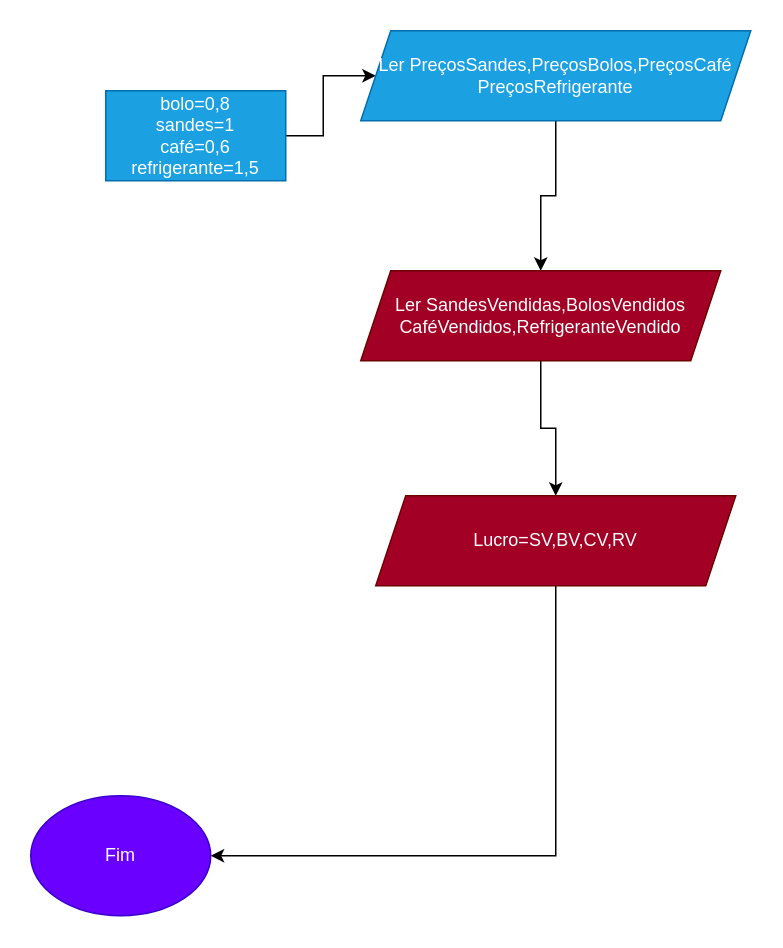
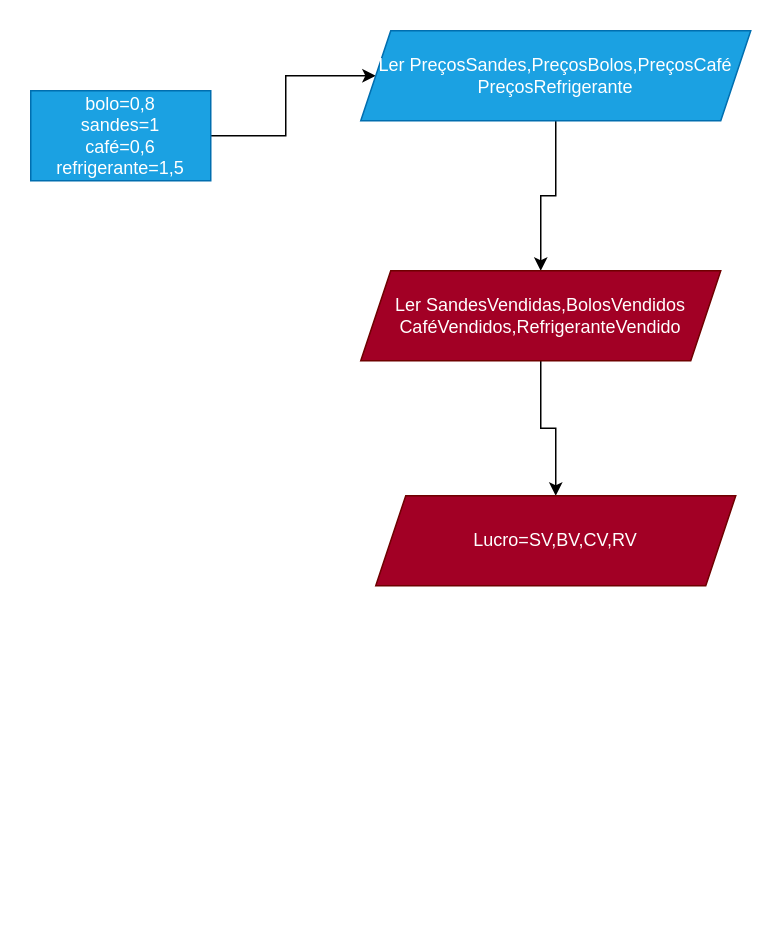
node "bolo=0,8 sandes=1 café=0,6 refrigerante=1,5": moved (196, 136) -> (121, 136)
node "Fim": removed
edge "Lucro=SV,BV,CV,RV" -> "Fim": removed
